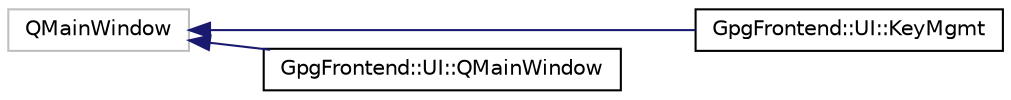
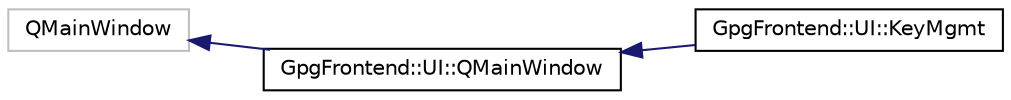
edge "GpgFrontend::UI::KeyMgmt" -> "QMainWindow": now "GpgFrontend::UI::KeyMgmt" -> "GpgFrontend::UI::QMainWindow"
